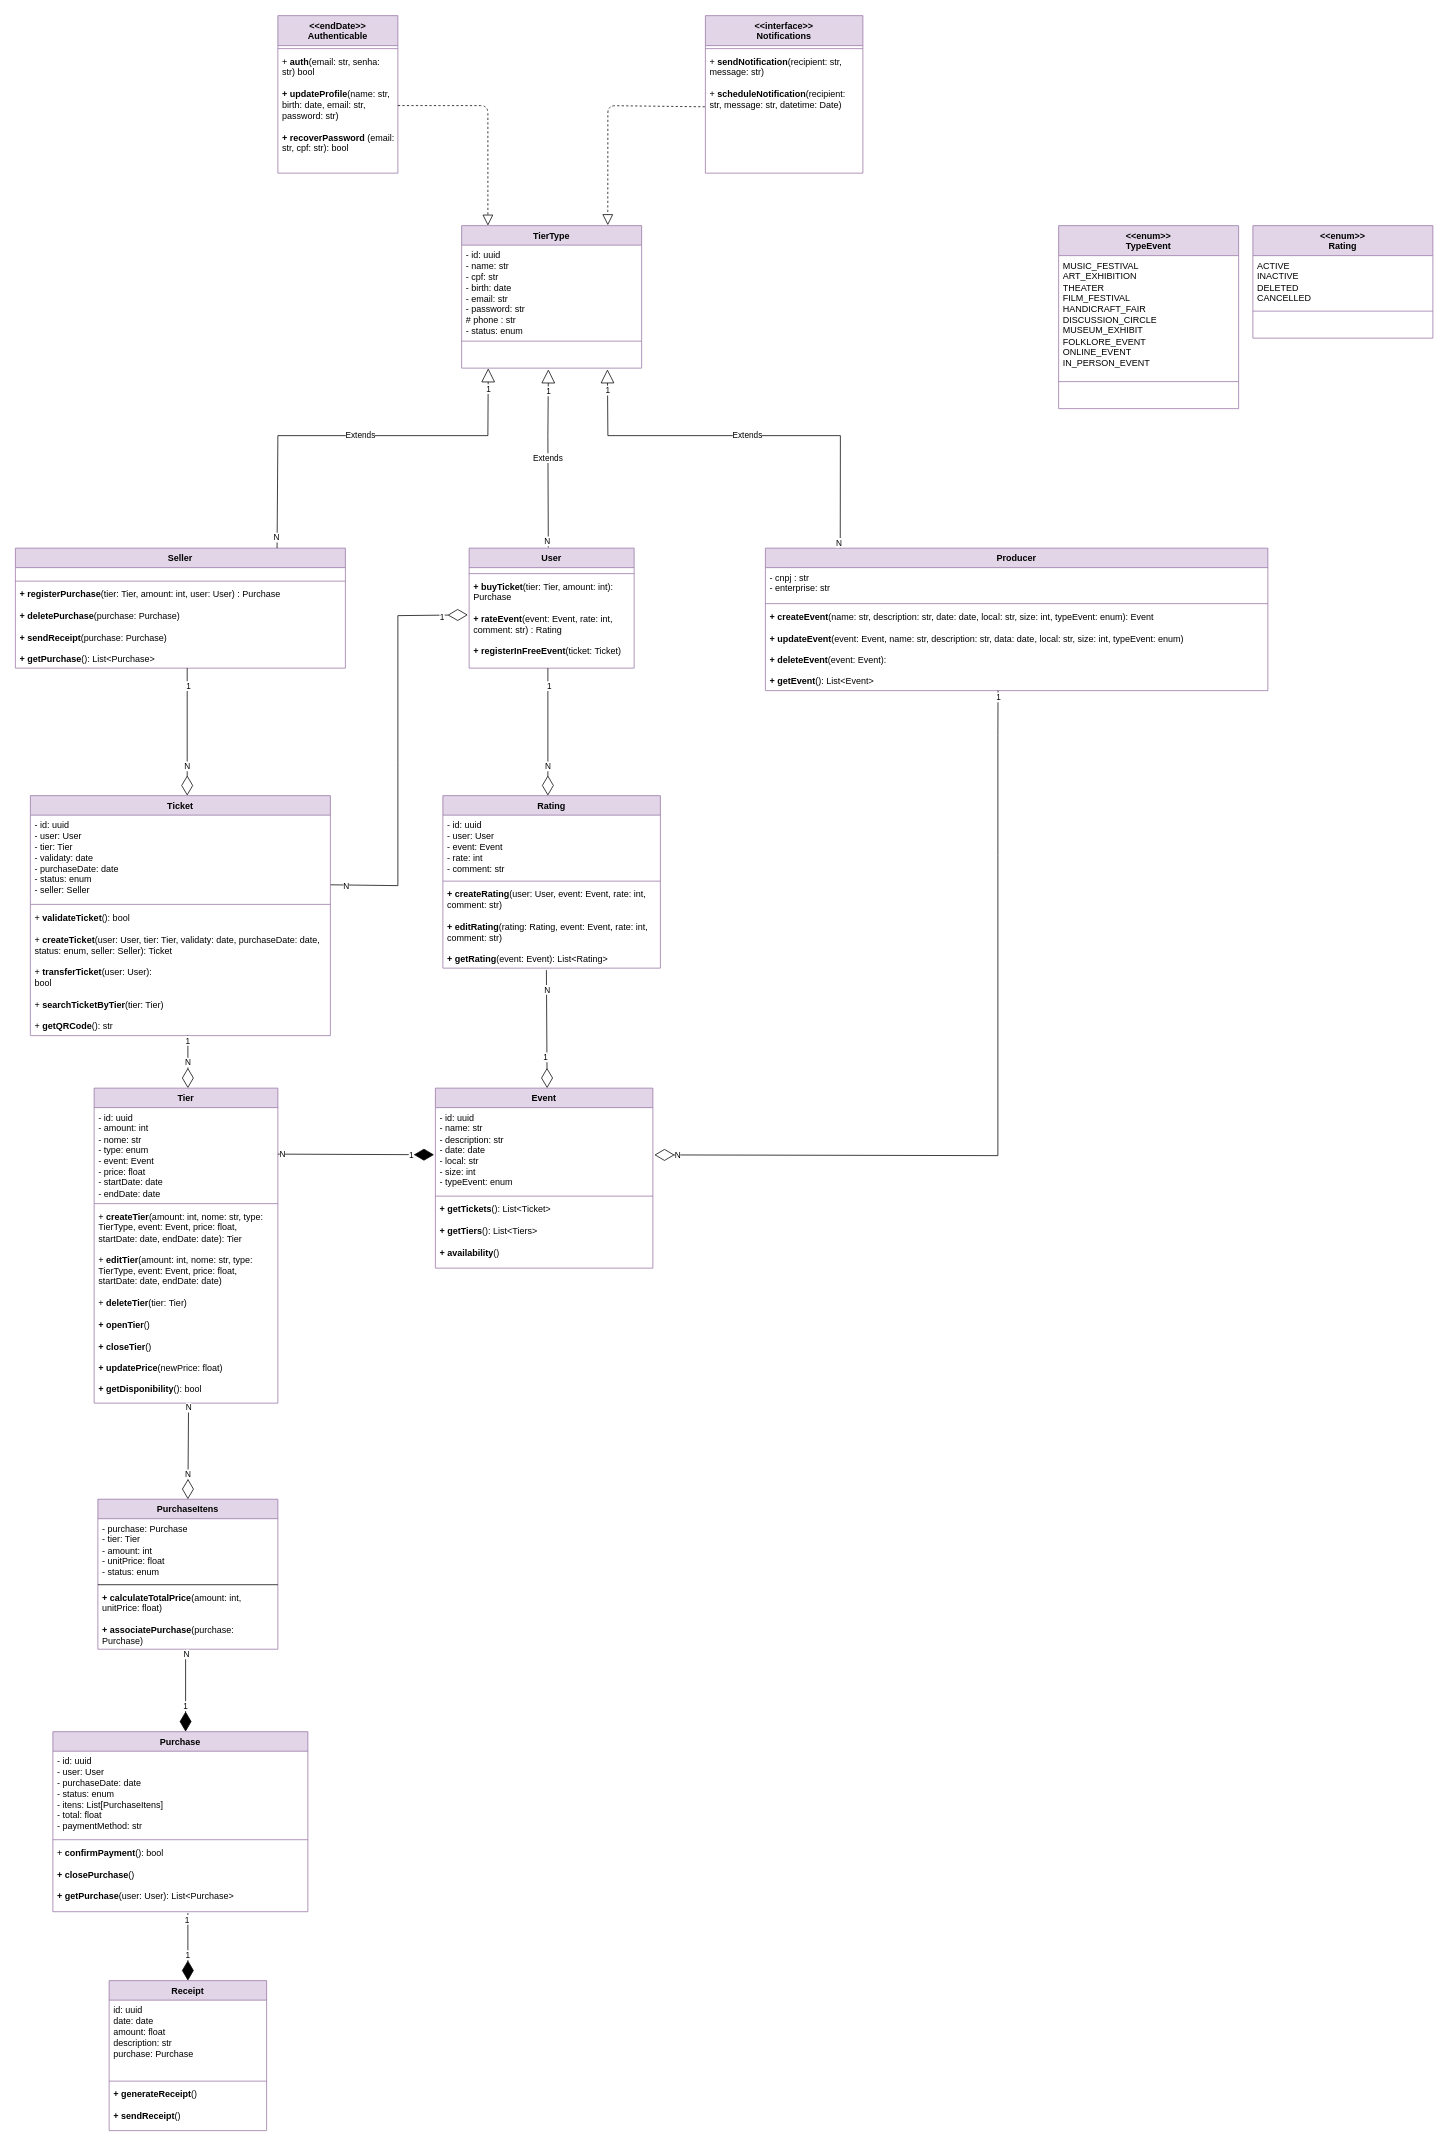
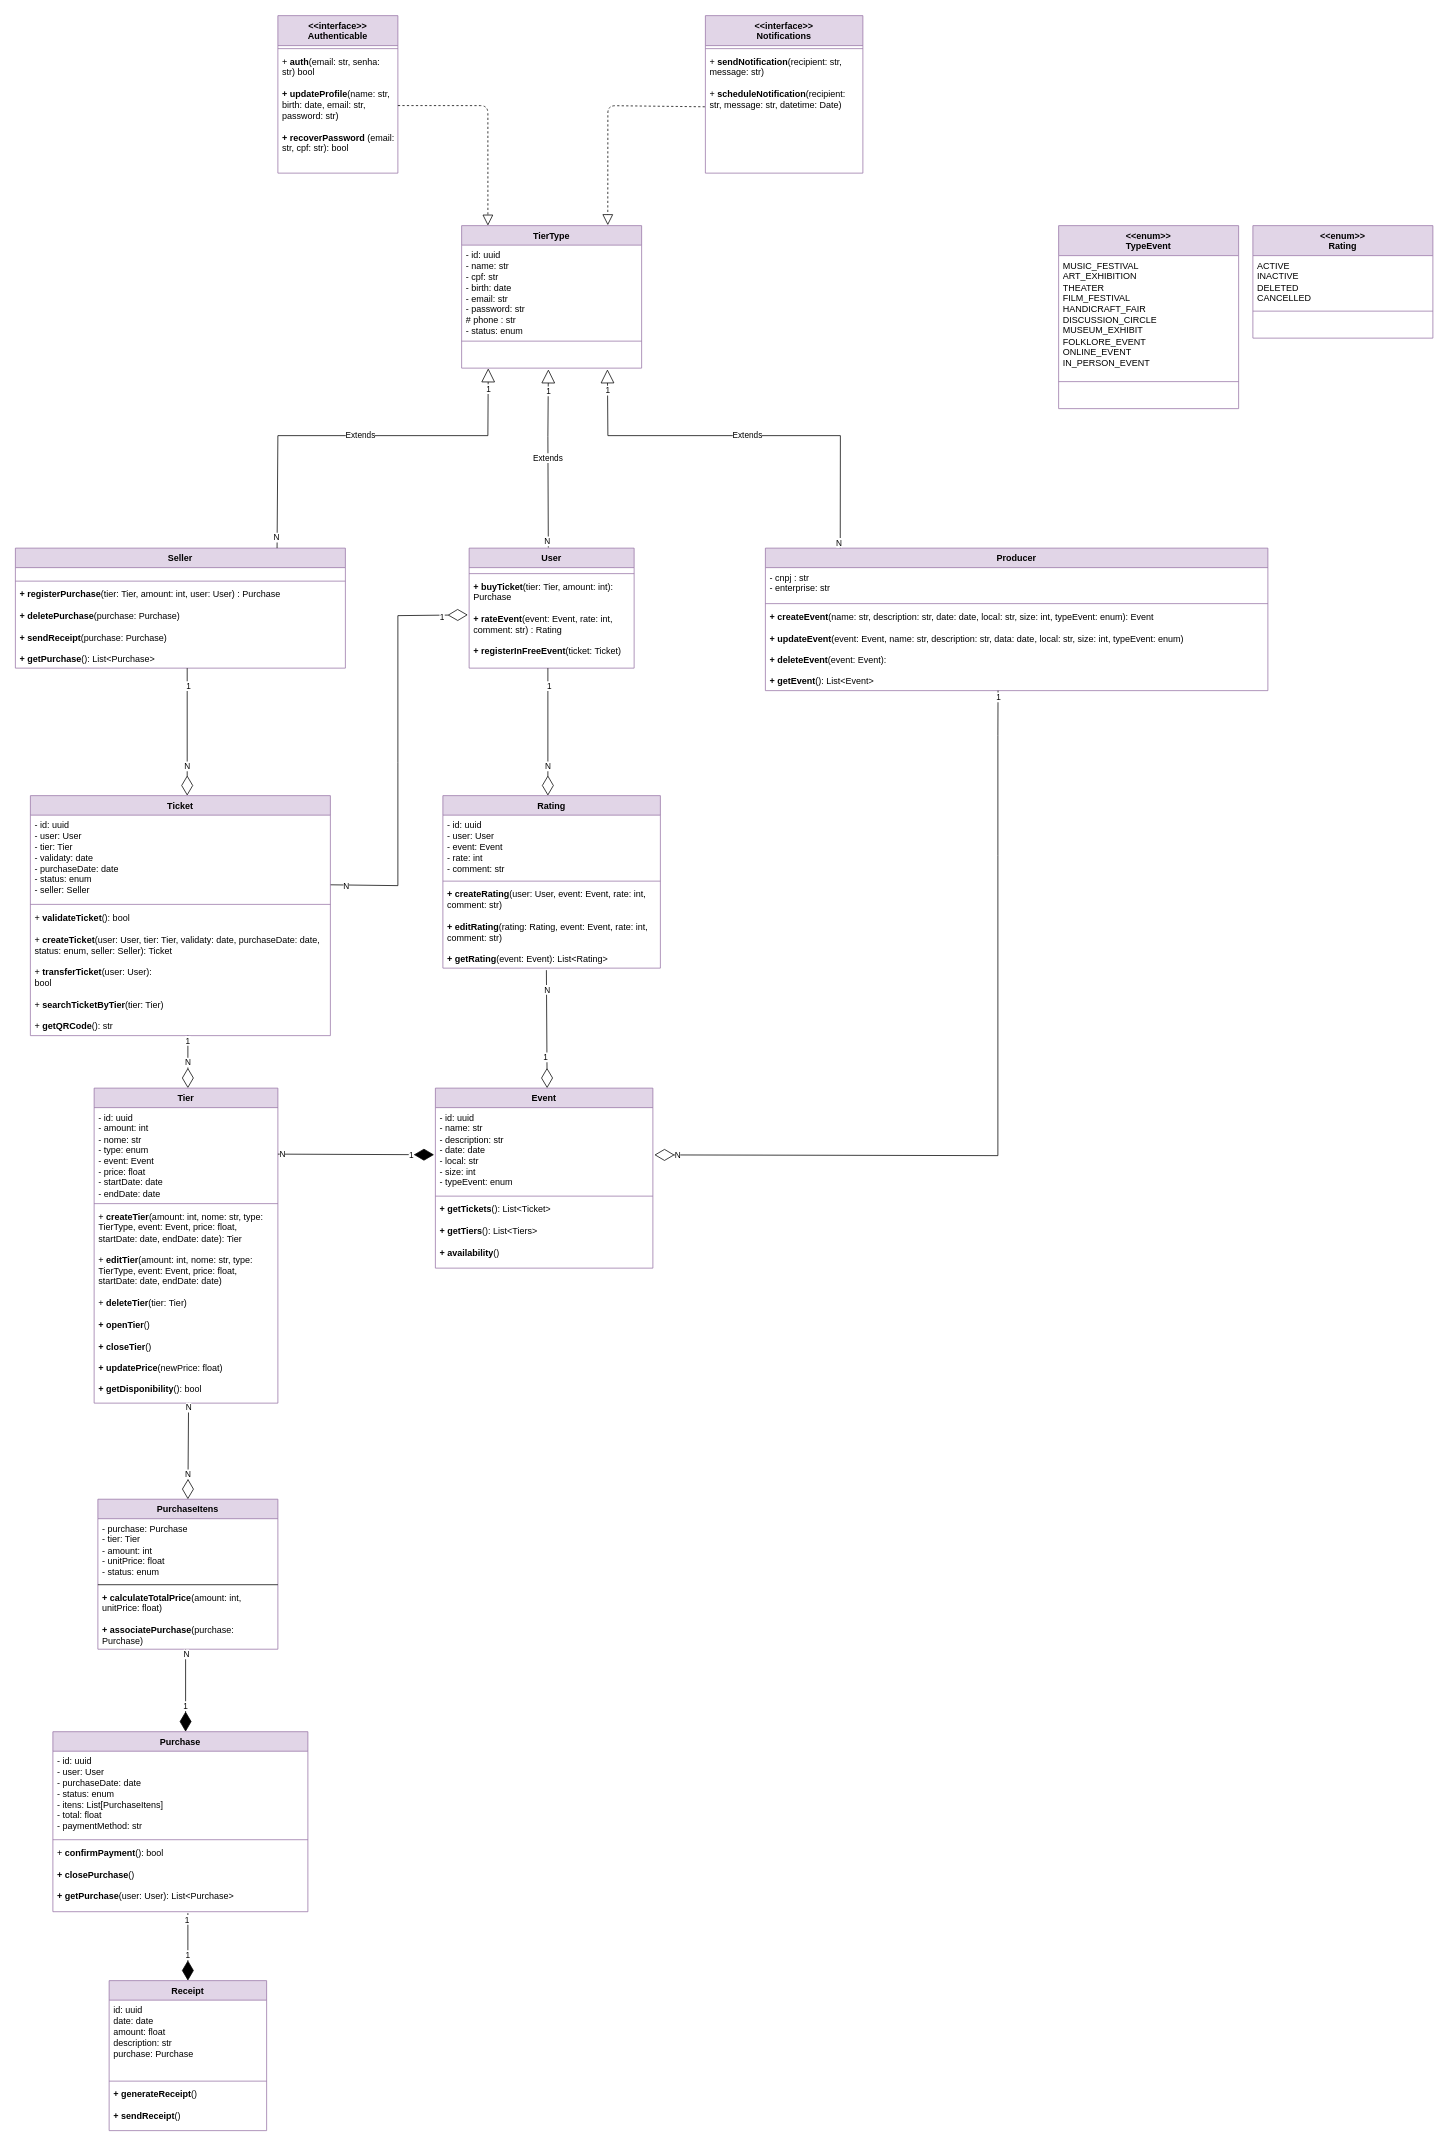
node "<<endDate>> Authenticable": label "<<endDate>> Authenticable" -> "<<interface>> Authenticable"
